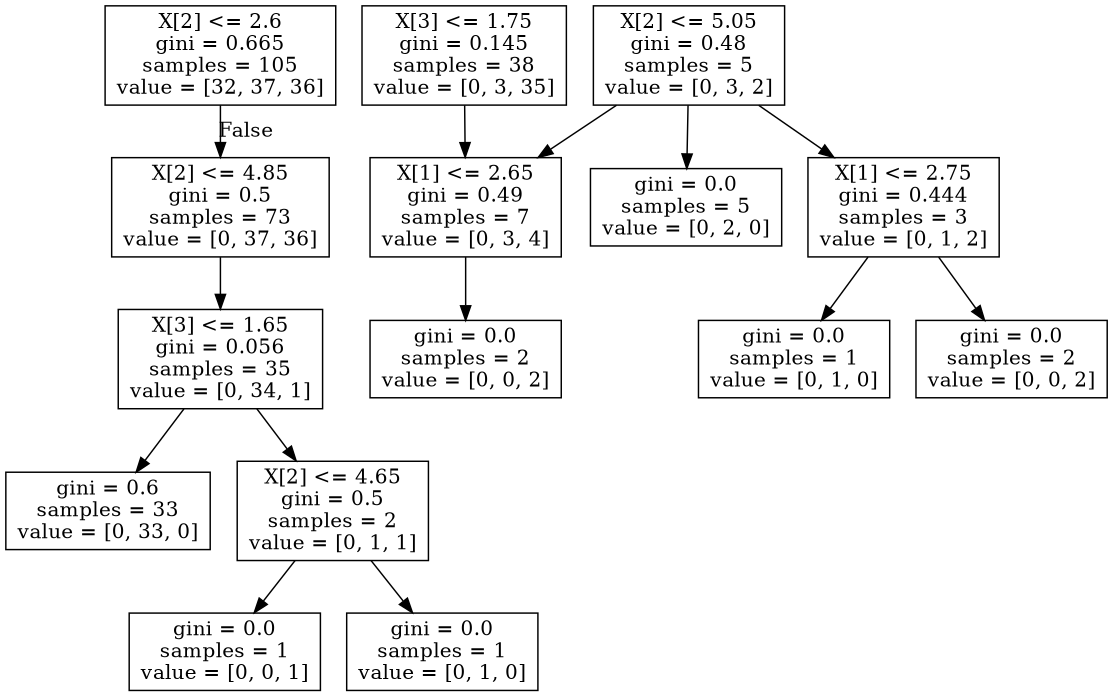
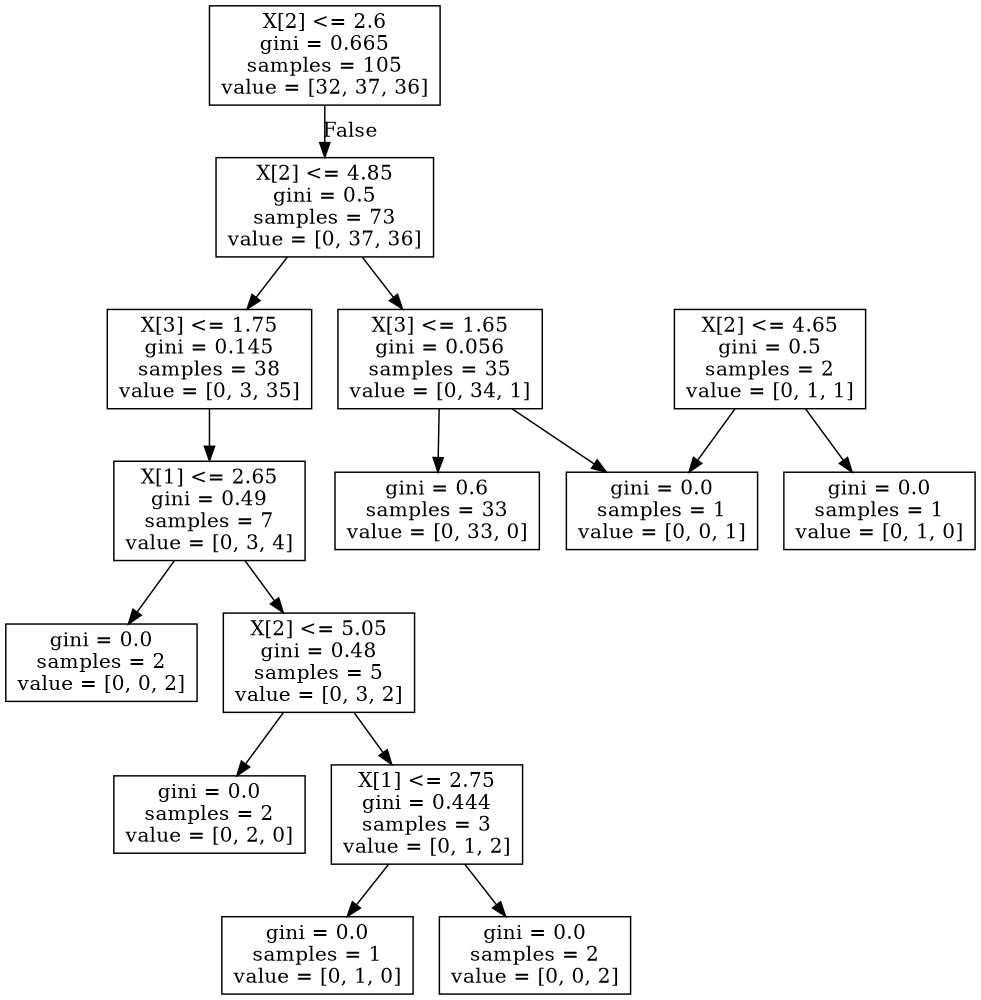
edge "X[2] <= 5.05 gini = 0.48 samples = 5 value = [0, 3, 2]" -> "X[1] <= 2.65 gini = 0.49 samples = 7 value = [0, 3, 4]": reversed
node "gini = 0.0 samples = 5 value = [0, 2, 0]": label "gini = 0.0 samples = 5 value = [0, 2, 0]" -> "gini = 0.0 samples = 2 value = [0, 2, 0]"
edge "X[2] <= 4.85 gini = 0.5 samples = 73 value = [0, 37, 36]" -> "X[3] <= 1.75 gini = 0.145 samples = 38 value = [0, 3, 35]": added
edge "X[3] <= 1.65 gini = 0.056 samples = 35 value = [0, 34, 1]" -> "X[2] <= 4.65 gini = 0.5 samples = 2 value = [0, 1, 1]": now "X[3] <= 1.65 gini = 0.056 samples = 35 value = [0, 34, 1]" -> "gini = 0.0 samples = 1 value = [0, 0, 1]"
